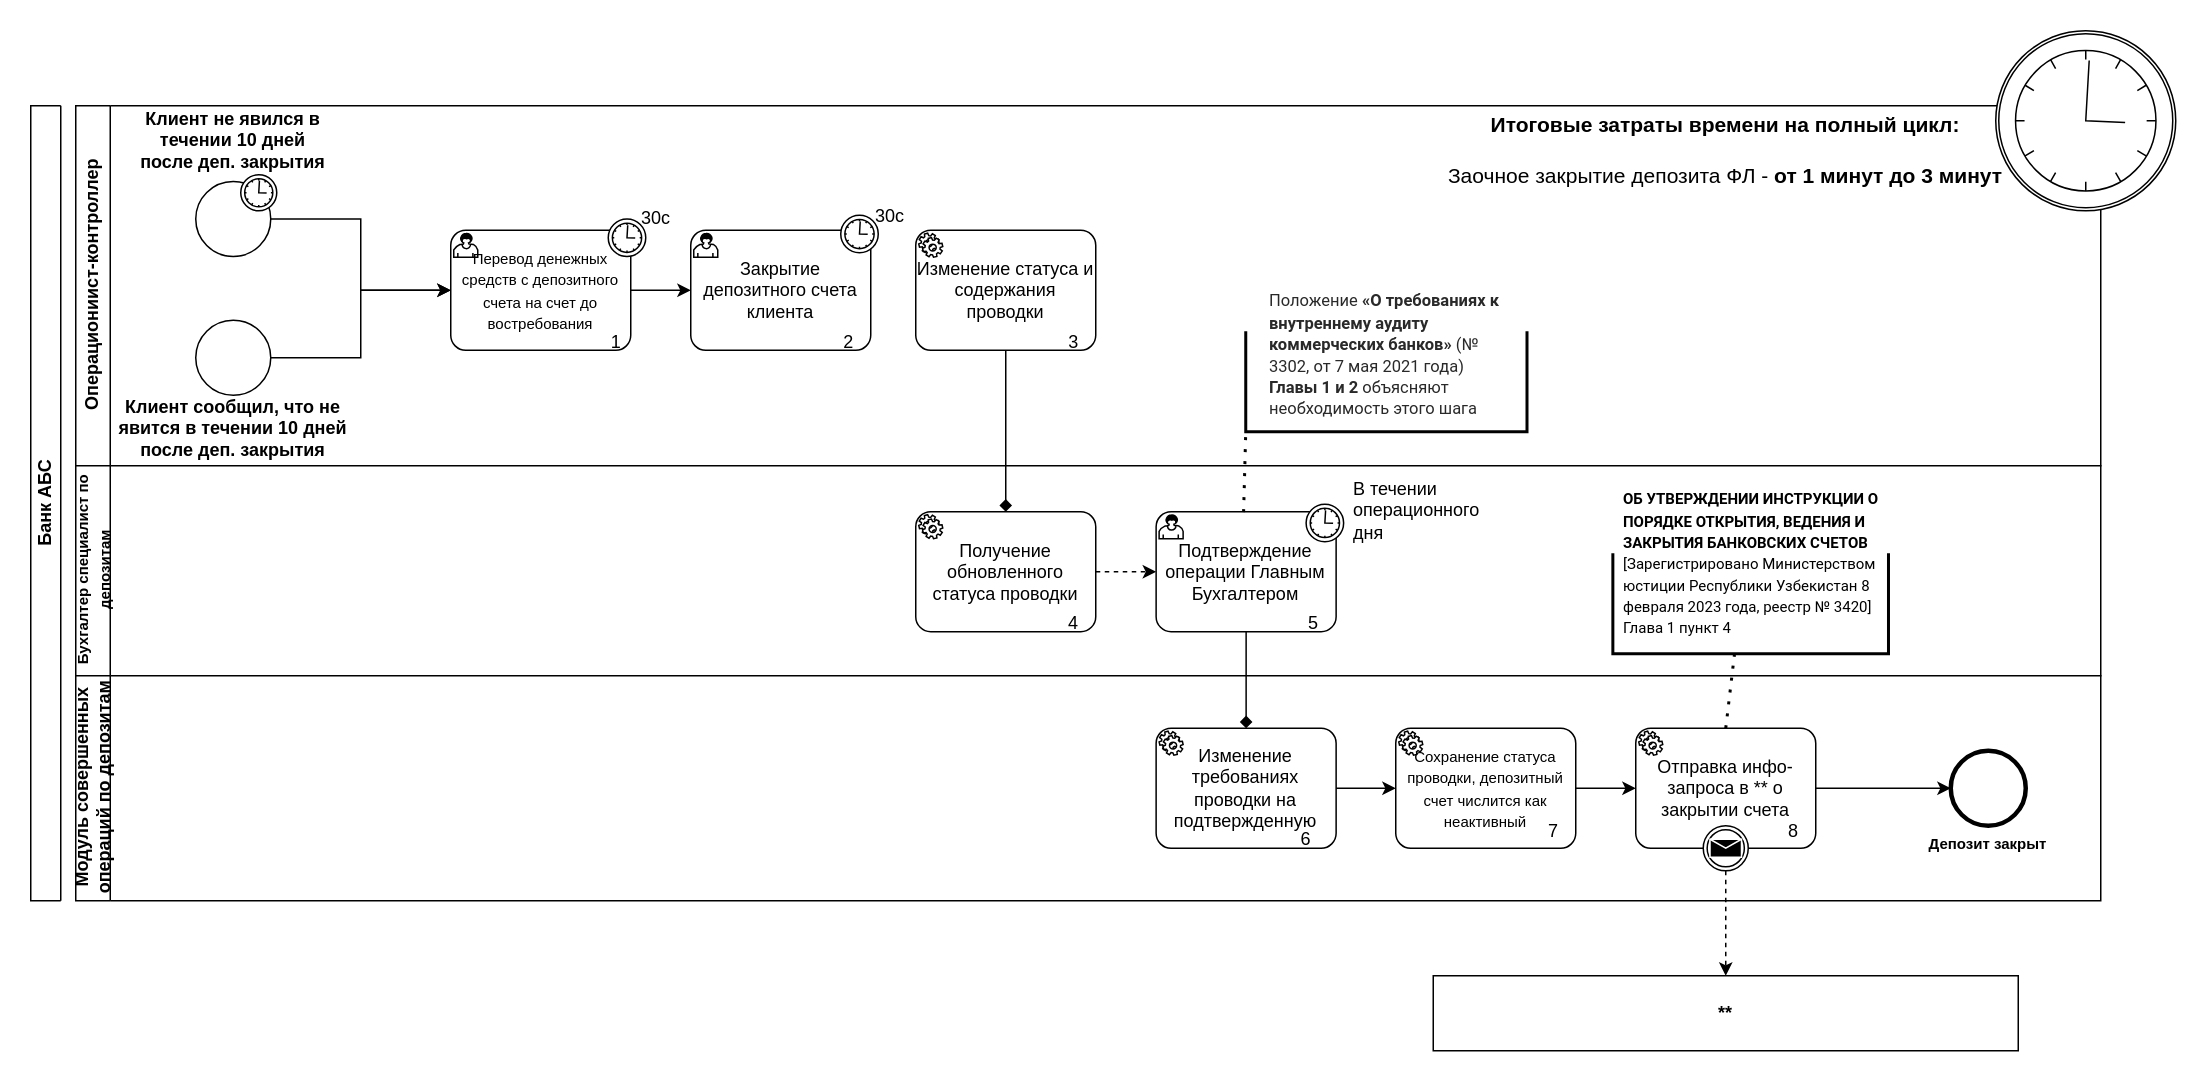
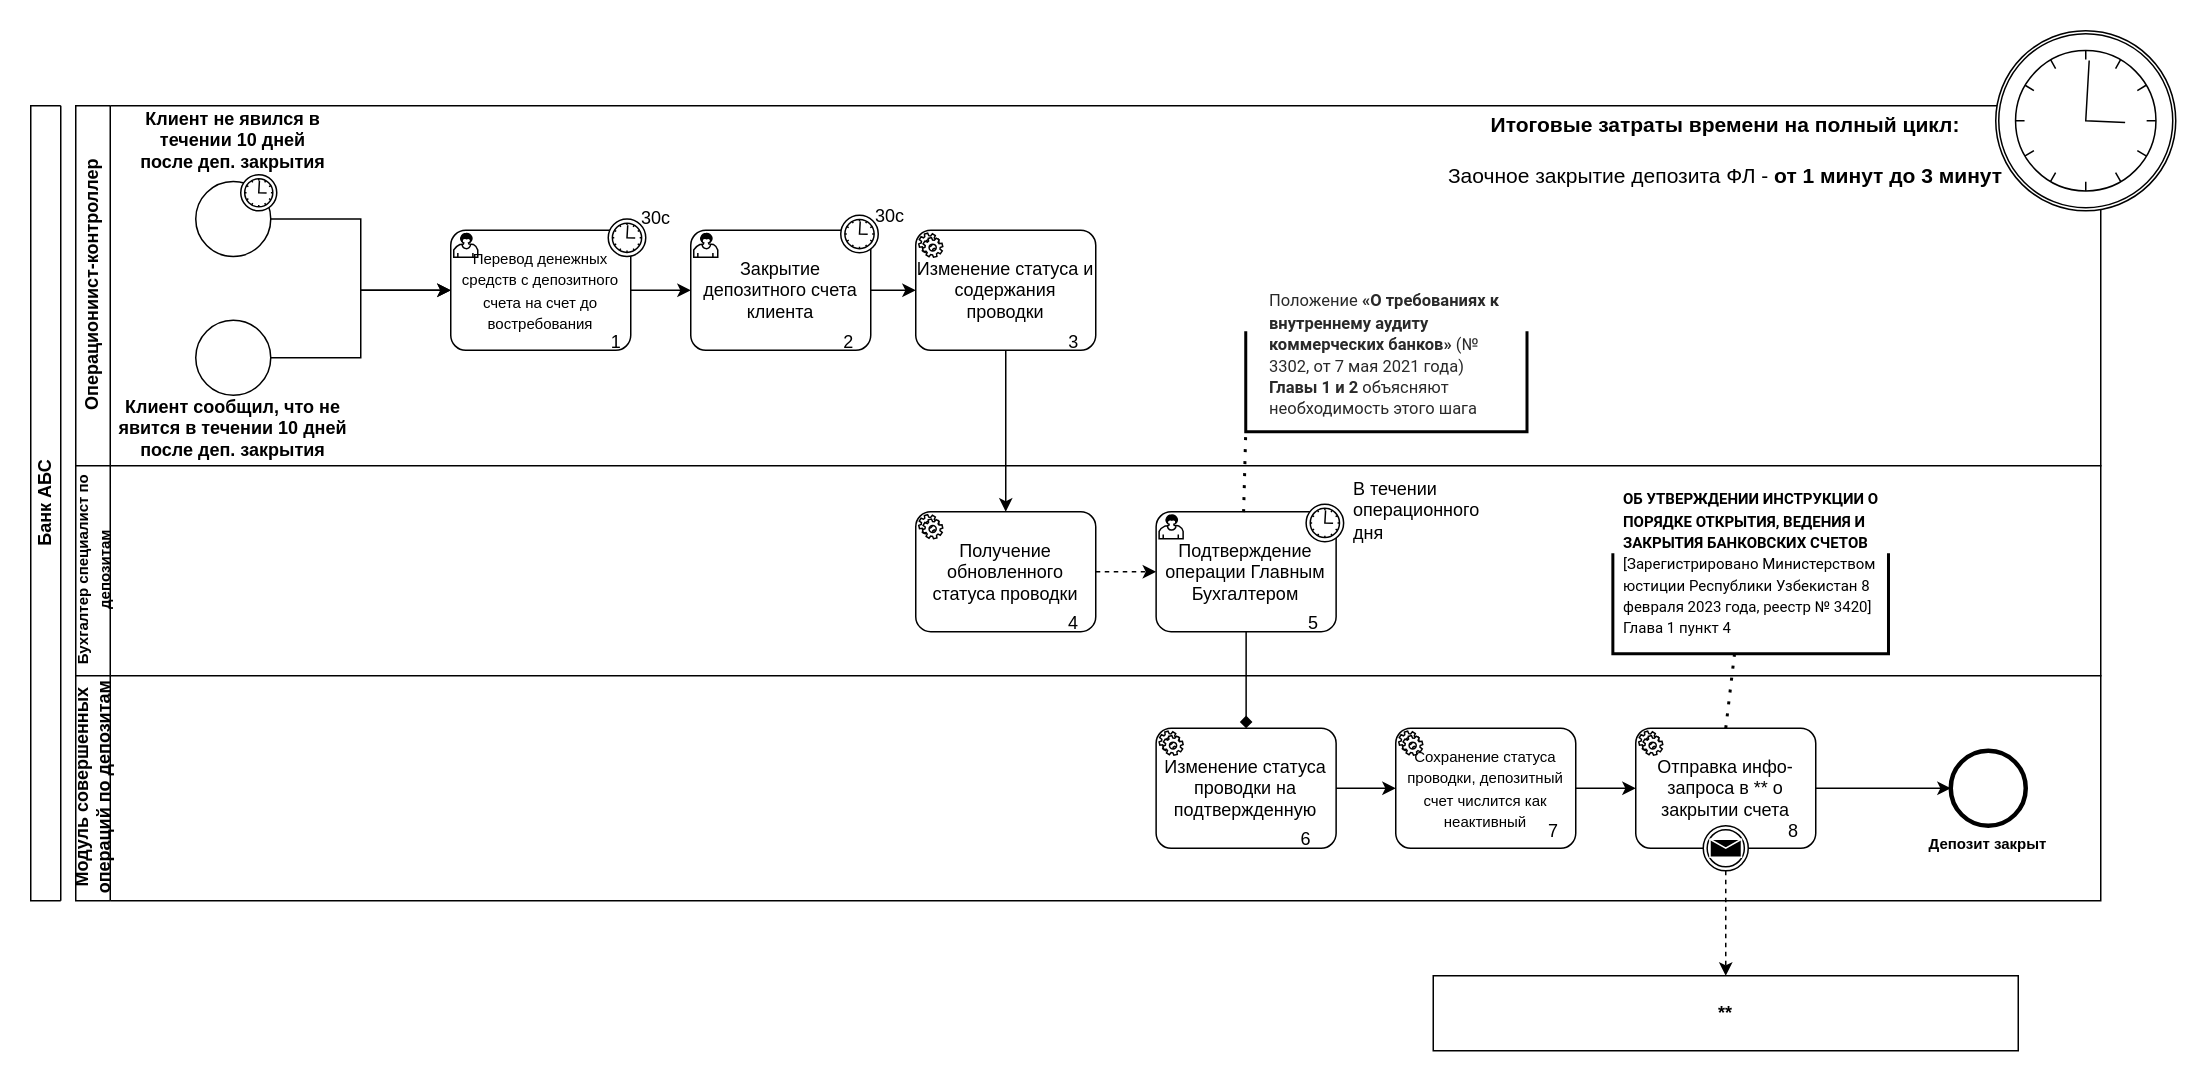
edge "Закрытие депозитного счета клиента" -> "Изменение статуса и содержания проводки": added
edge "Изменение статуса и содержания проводки" -> "Получение обновленного статуса проводки": arrowhead diamond -> classic
node "Изменение требованиях проводки на подтвержденную": label "Изменение требованиях проводки на подтвержденную" -> "Изменение статуса проводки на подтвержденную"
